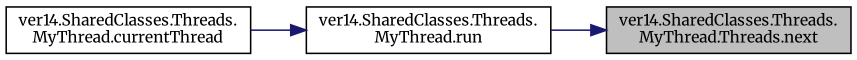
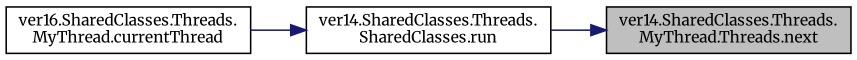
node "ver14.SharedClasses.Threads. MyThread.currentThread": label "ver14.SharedClasses.Threads. MyThread.currentThread" -> "ver16.SharedClasses.Threads. MyThread.currentThread"
node "ver14.SharedClasses.Threads. MyThread.run": label "ver14.SharedClasses.Threads. MyThread.run" -> "ver14.SharedClasses.Threads. SharedClasses.run"
